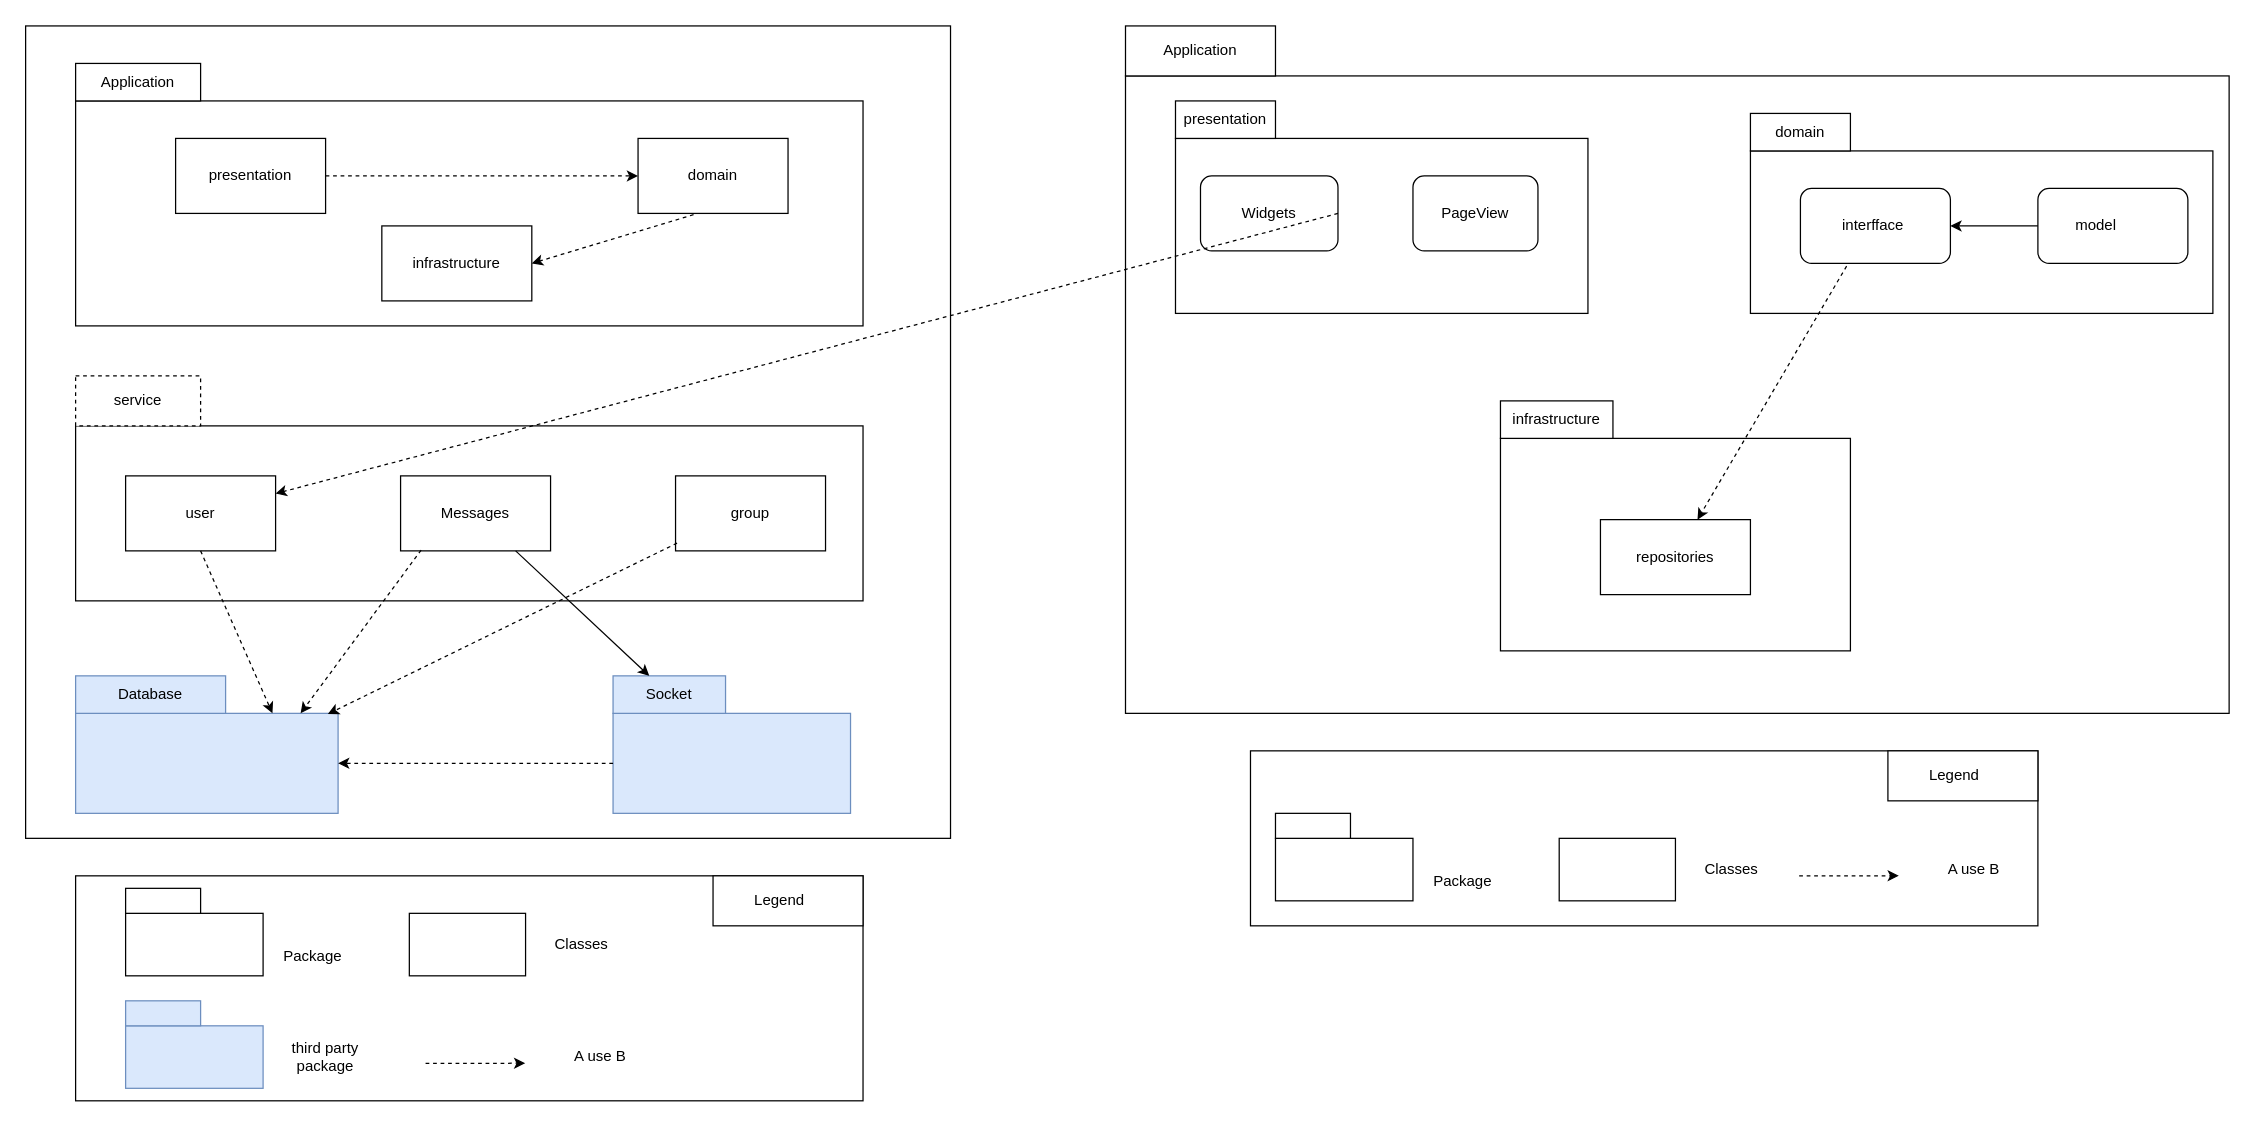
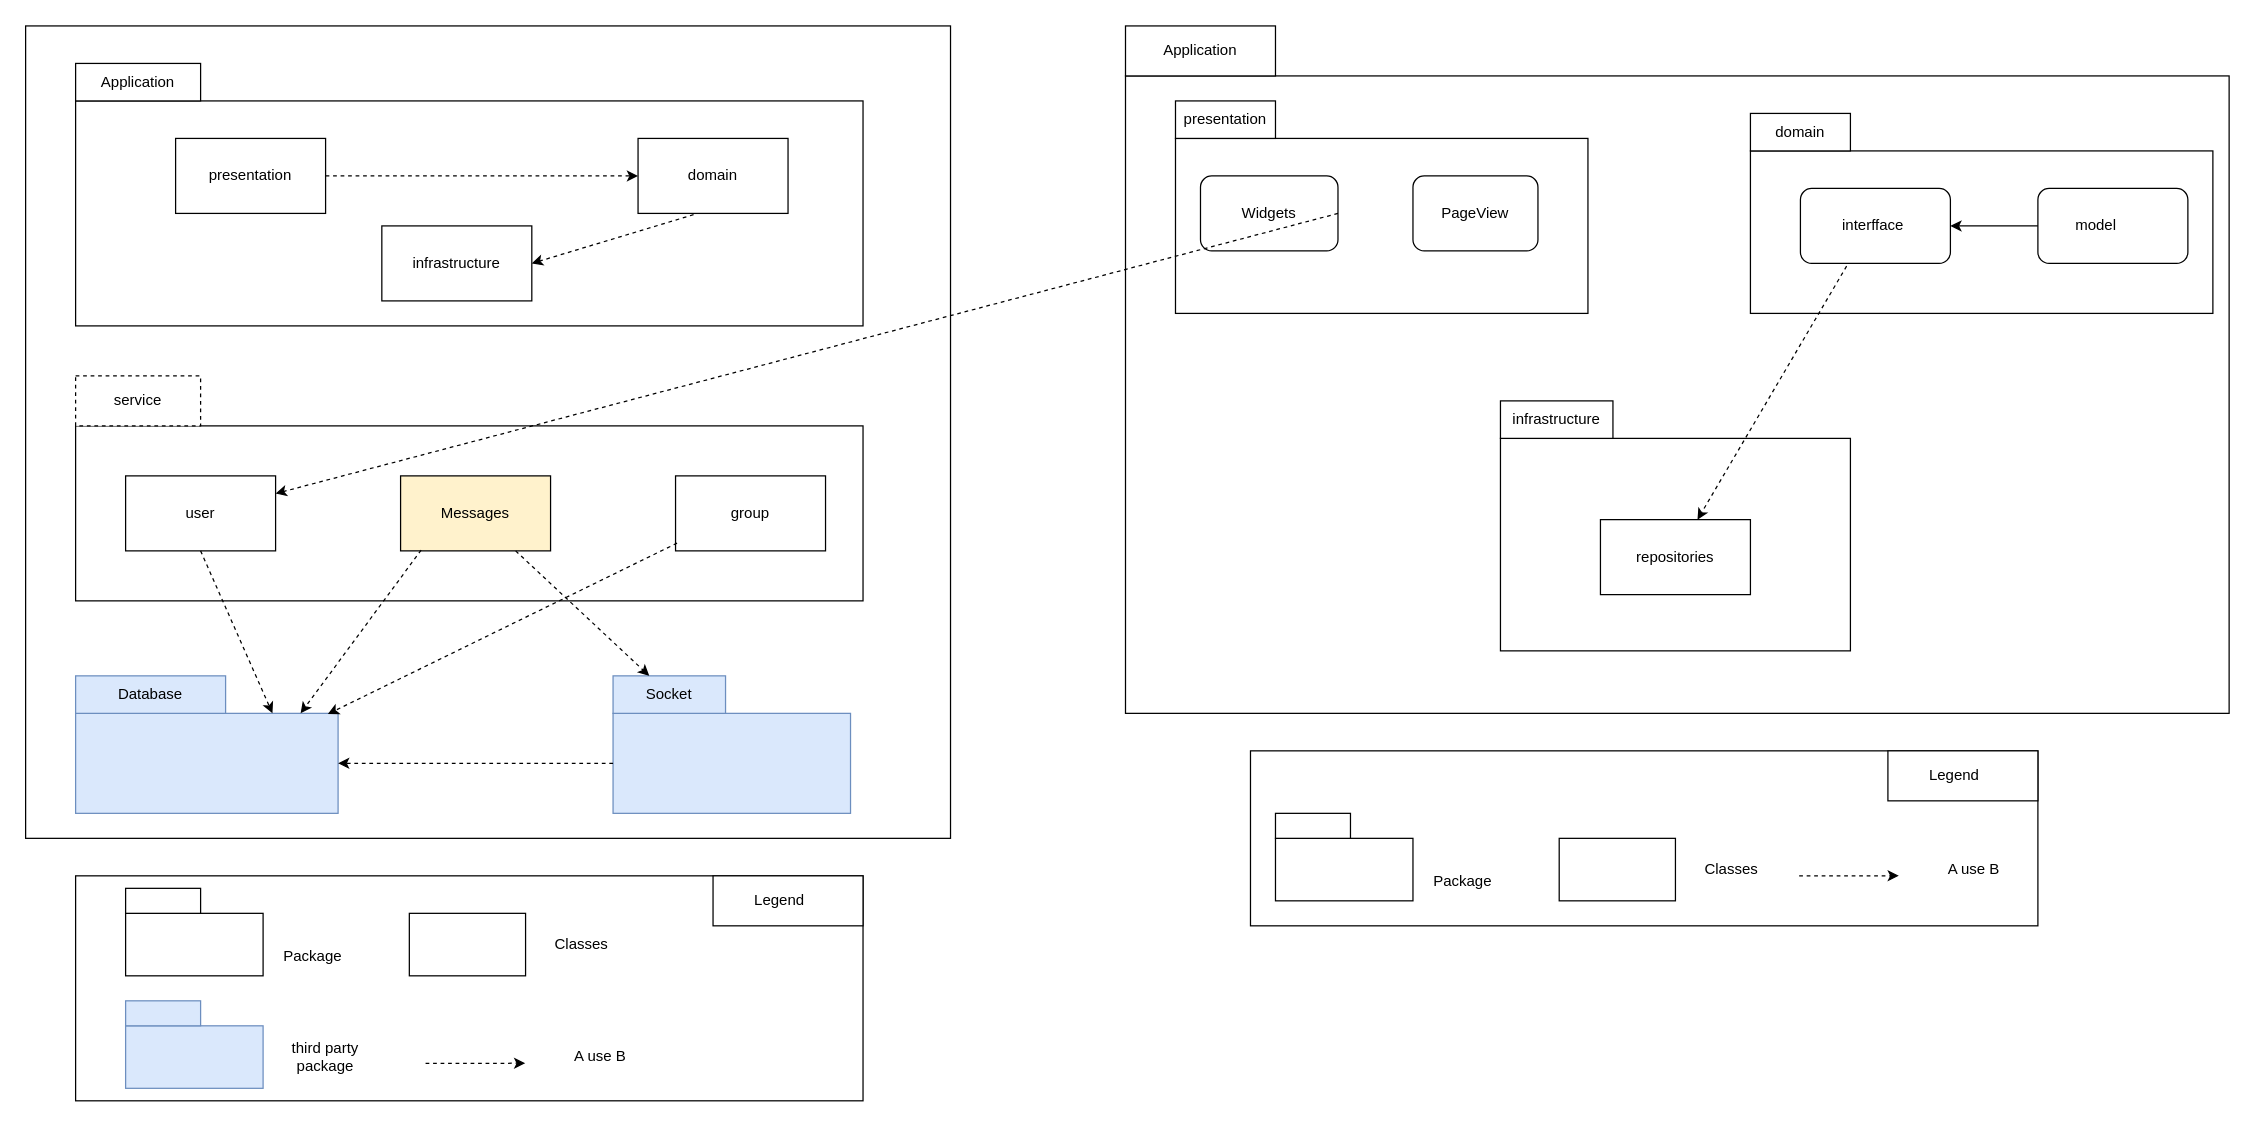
node "Messages": fillcolor #ffffff -> #fff2cc
edge "Messages" -> "Socket": style solid -> dashed
